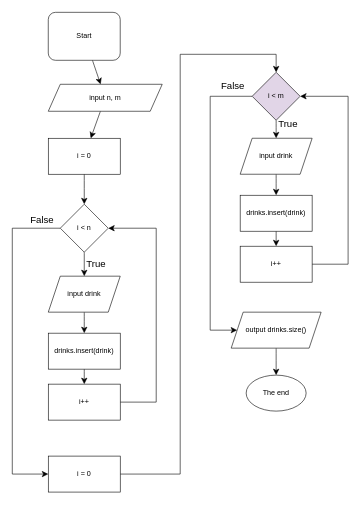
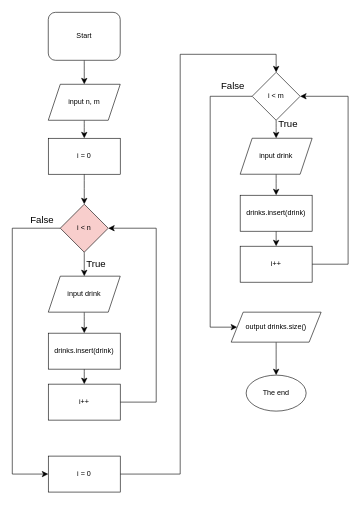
node "i < m": fillcolor #e1d5e7 -> #ffffff
node "input n, m": size 114x27 -> 72x36
node "i < n": fillcolor #ffffff -> #f8cecc
node "output drinks.size()": size 90x36 -> 90x30
